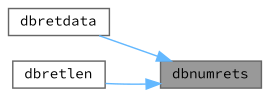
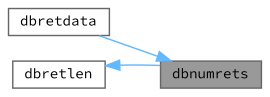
edge "dbretlen" -> "dbnumrets": reversed
